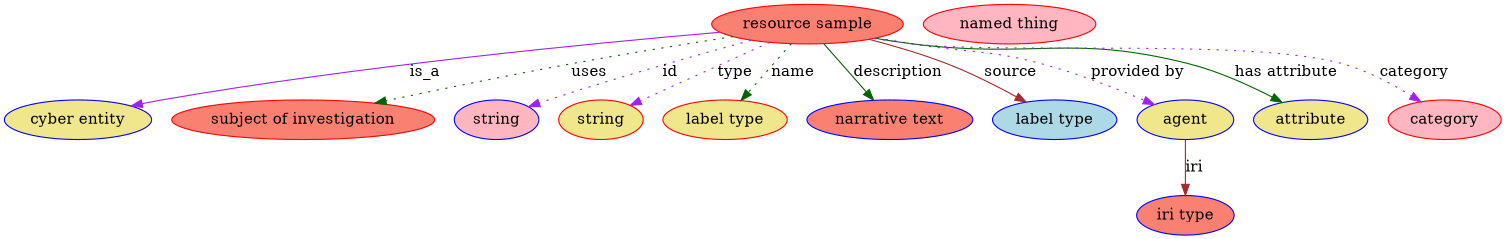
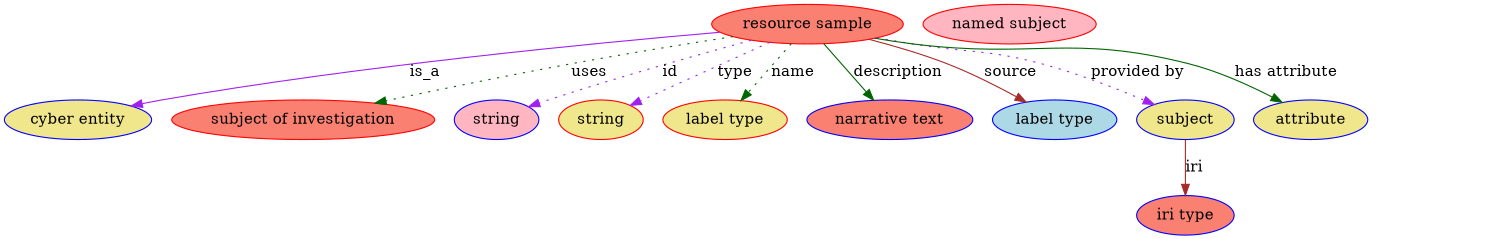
node "named thing": label "named thing" -> "named subject"
node "agent": label "agent" -> "subject"
node "category": removed
